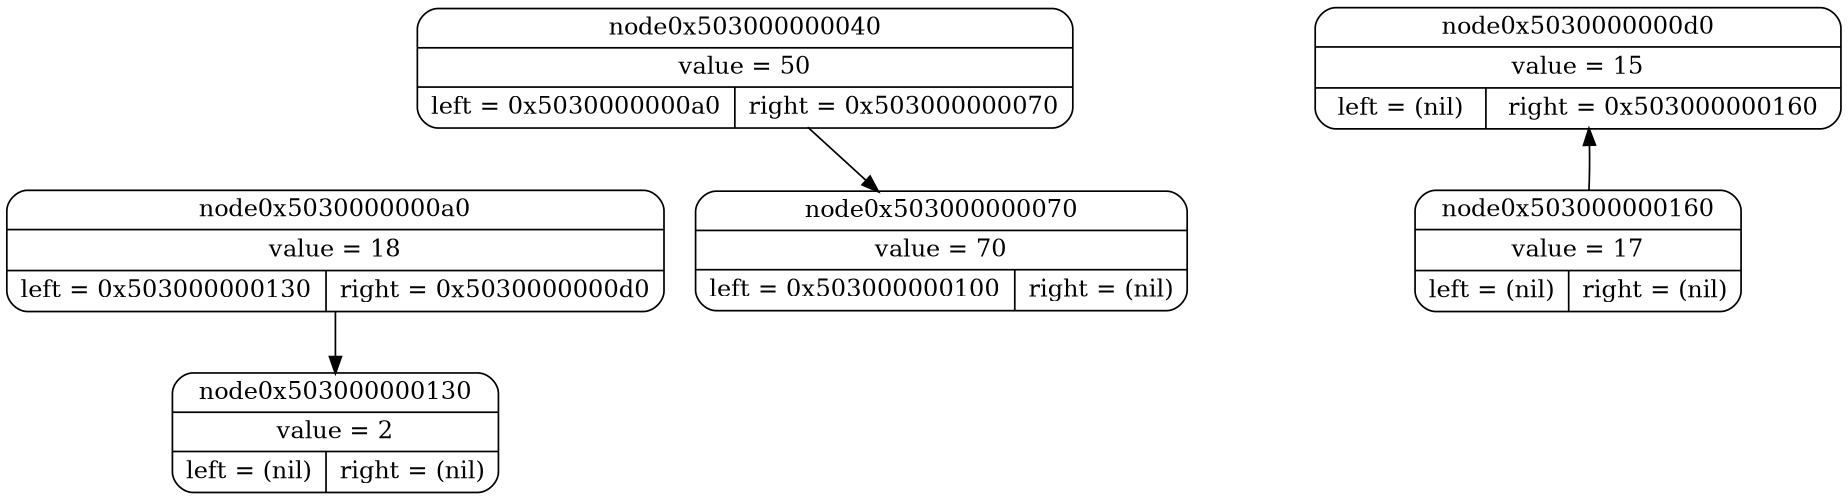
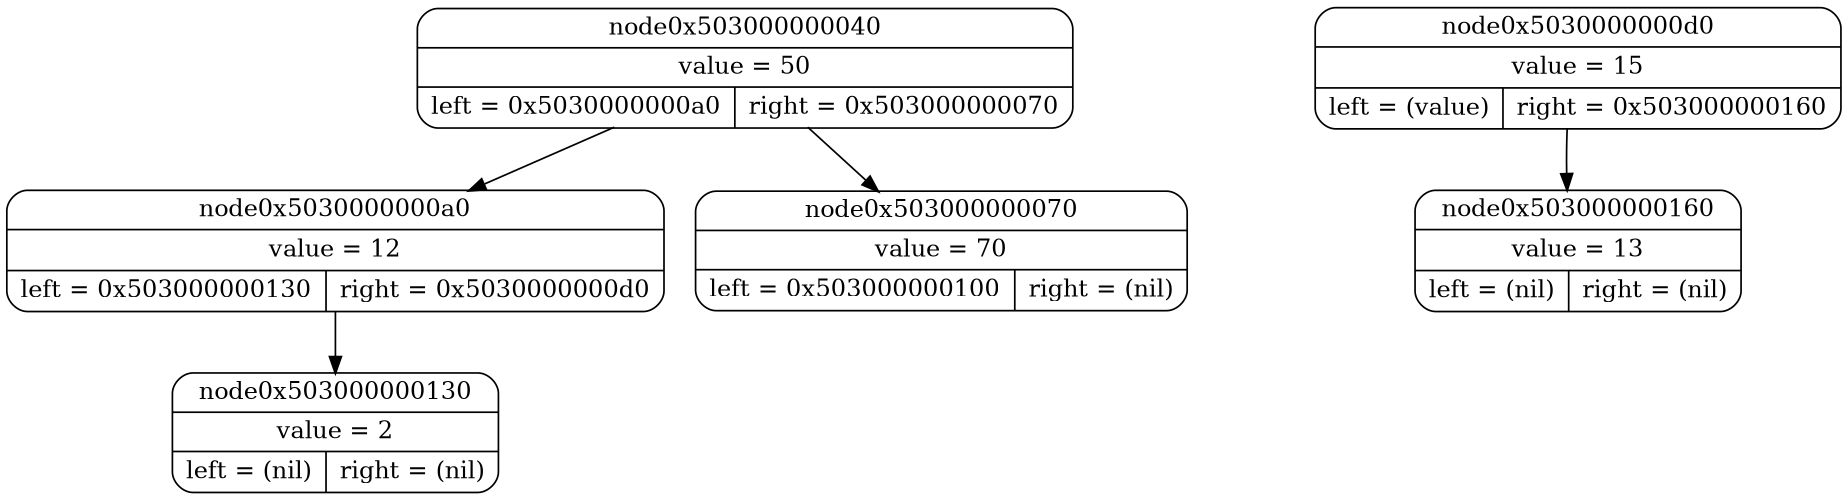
node "node0x5030000000d0": text "left = (nil)" -> "left = (value)"
edge "node0x503000000040" -> "node0x5030000000a0": added
edge "node0x503000000160" -> "node0x5030000000d0": reversed
node "node0x5030000000a0": text "value = 18" -> "value = 12"
node "node0x503000000160": text "value = 17" -> "value = 13"
